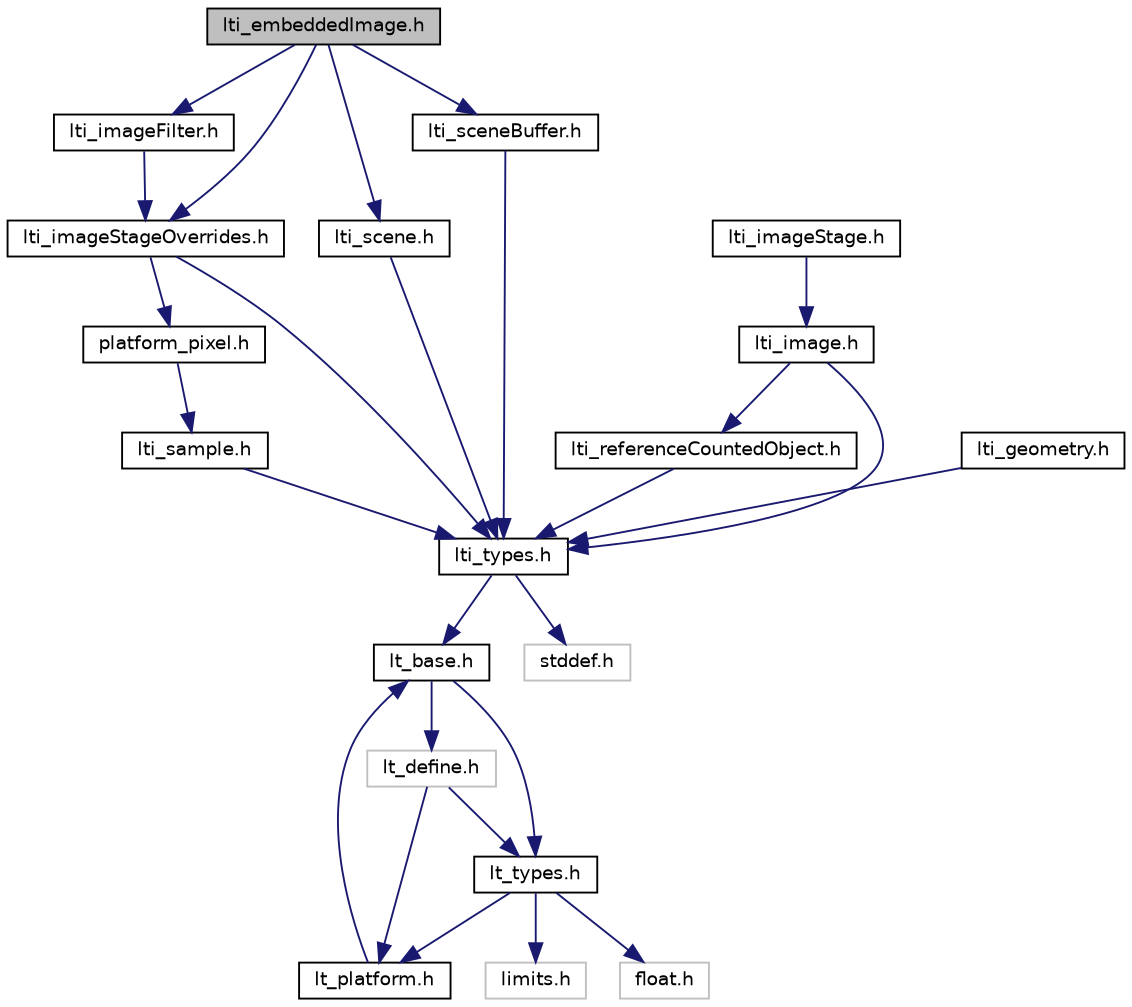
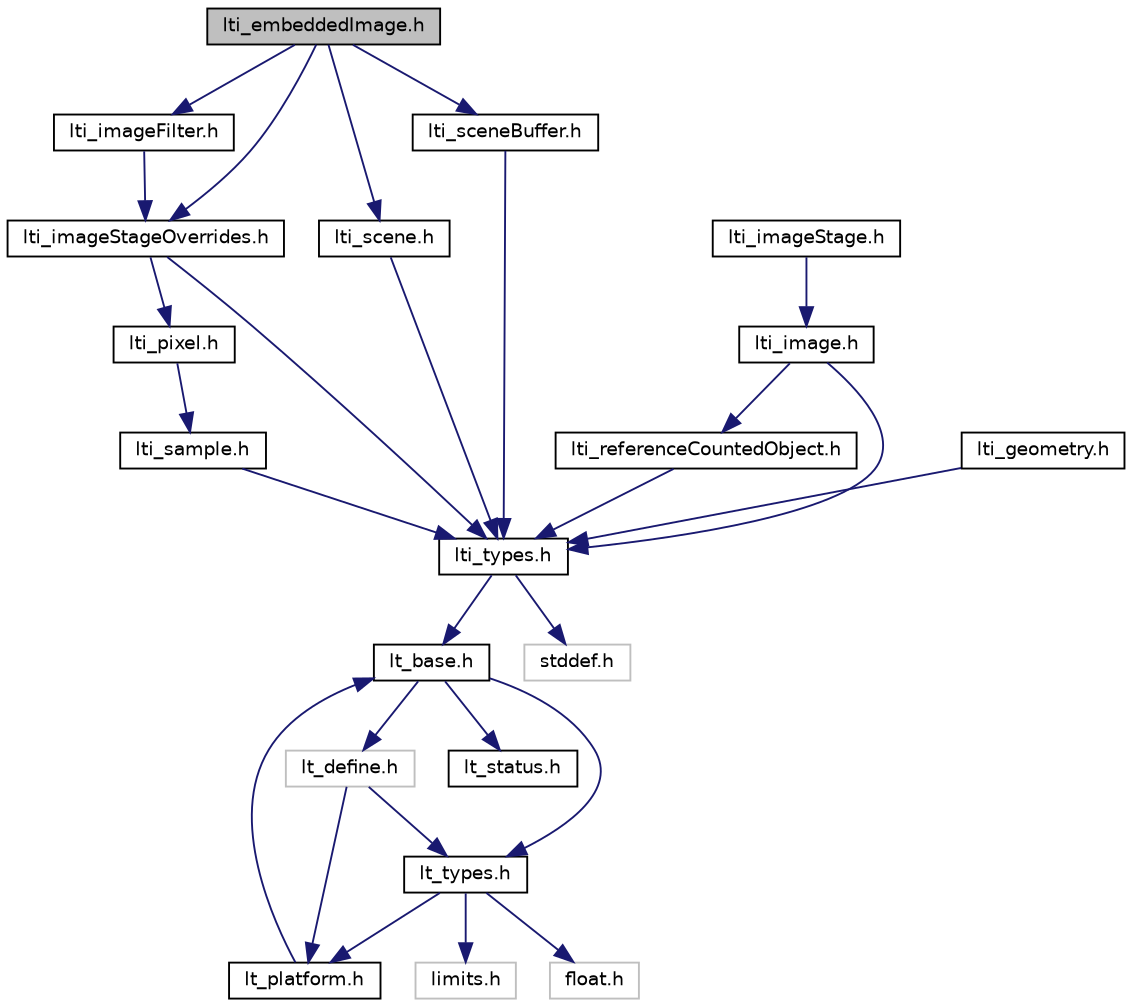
node "platform_pixel.h": label "platform_pixel.h" -> "lti_pixel.h"
node "lt_status.h": added
